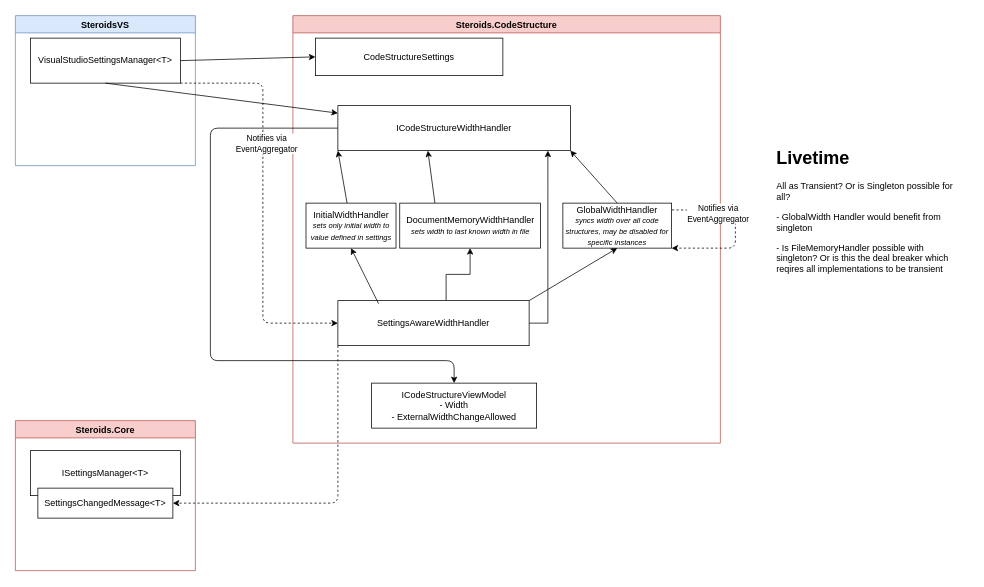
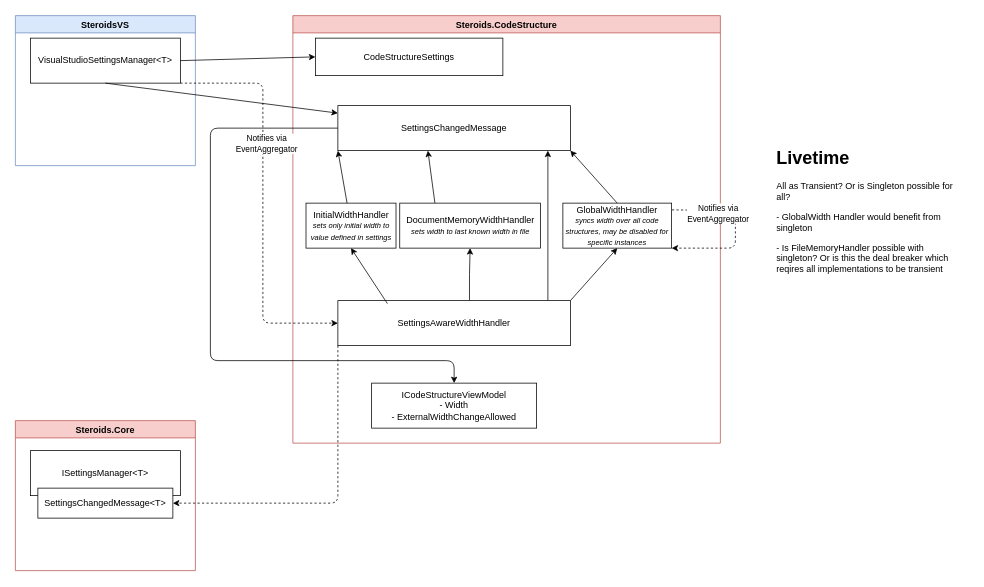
node "ICodeStructureWidthHandler": label "ICodeStructureWidthHandler" -> "SettingsChangedMessage"
node "SettingsAwareWidthHandler": size 191x45 -> 233x45
